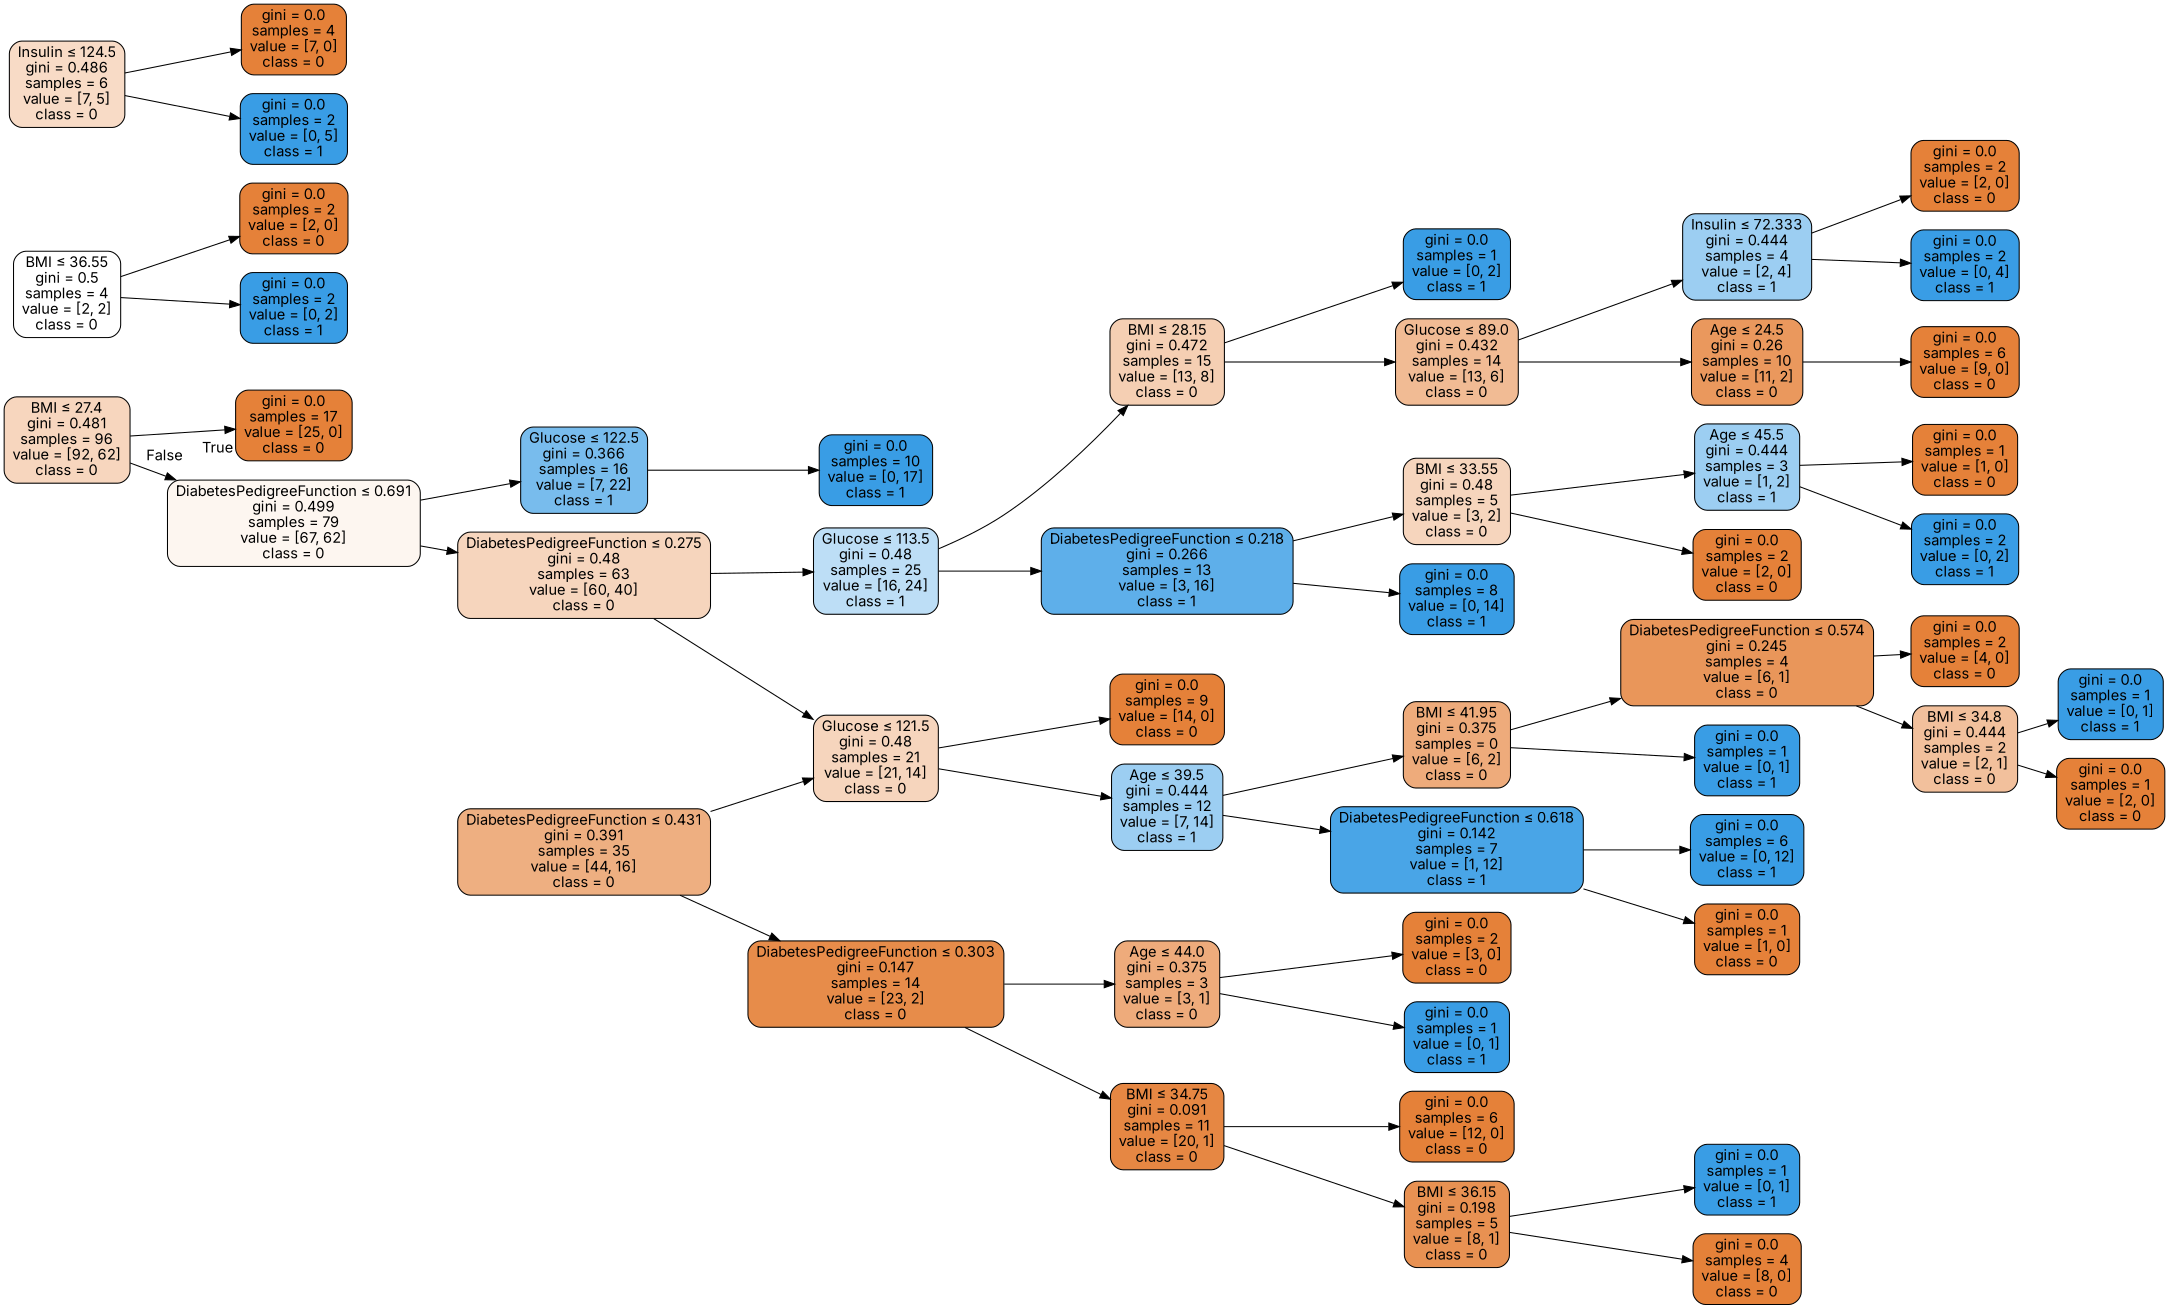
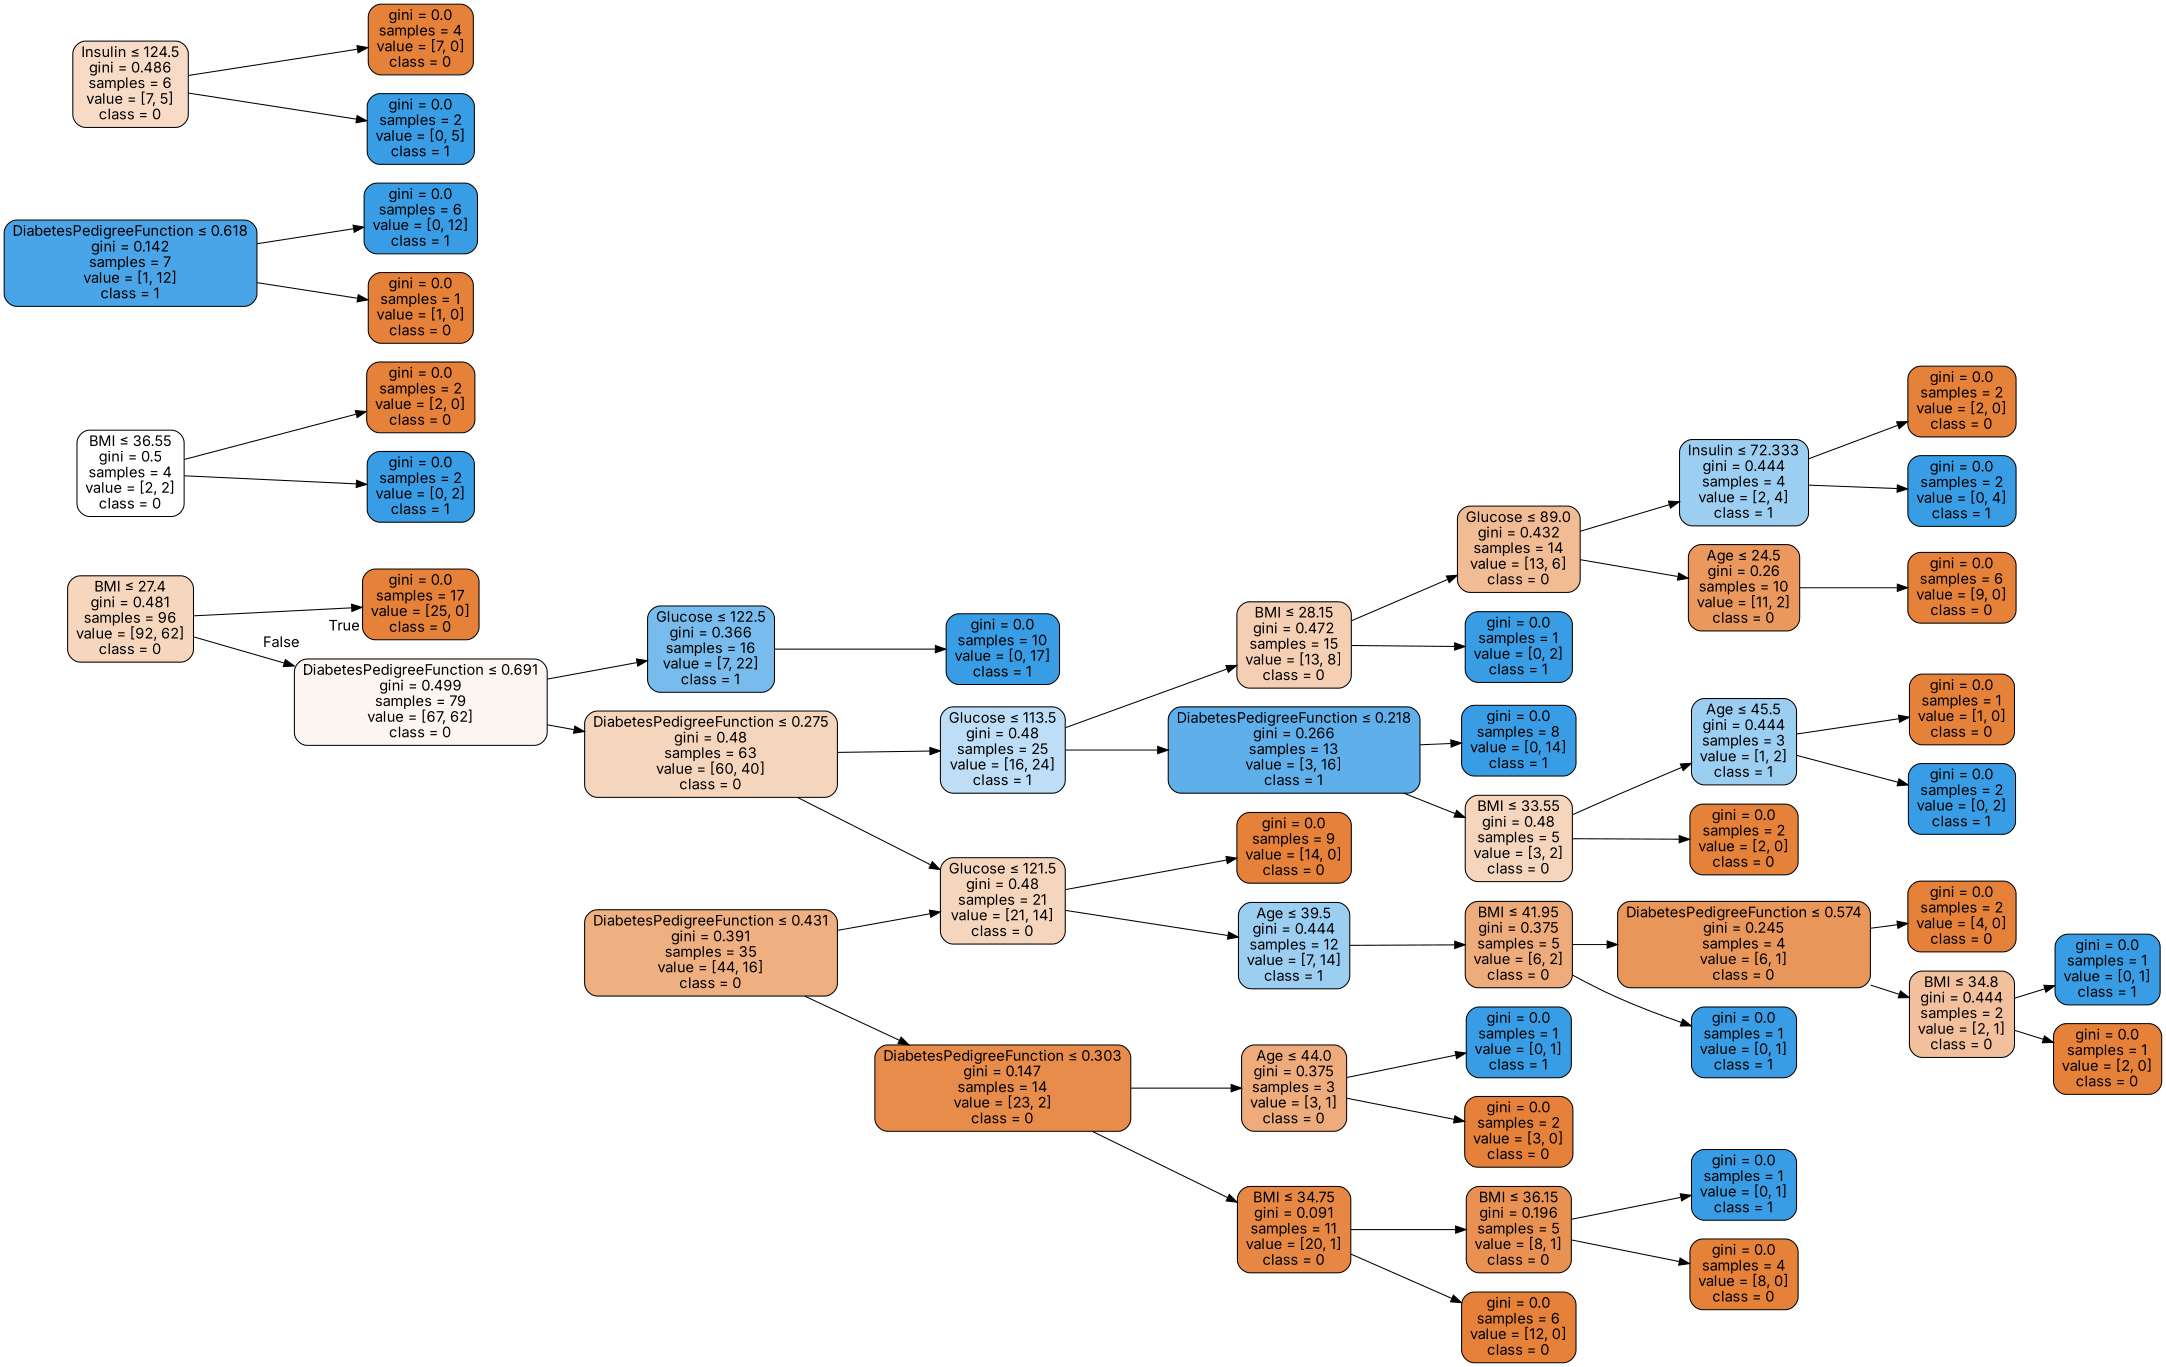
node "BMI ≤ 41.95": text "samples = 0" -> "samples = 5"
edge "Age ≤ 39.5" -> "DiabetesPedigreeFunction ≤ 0.618": removed
node "BMI ≤ 36.15": text "gini = 0.198" -> "gini = 0.196"
